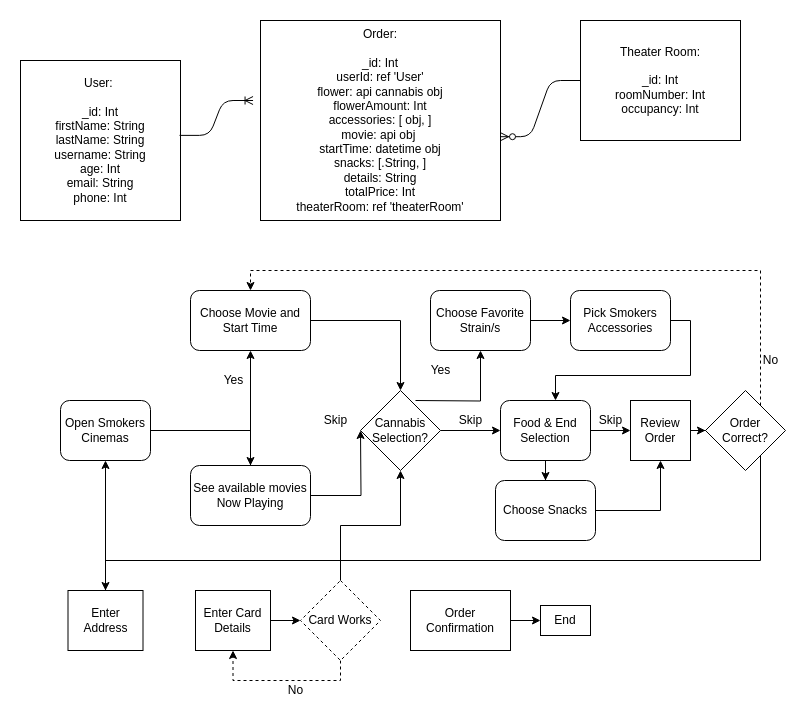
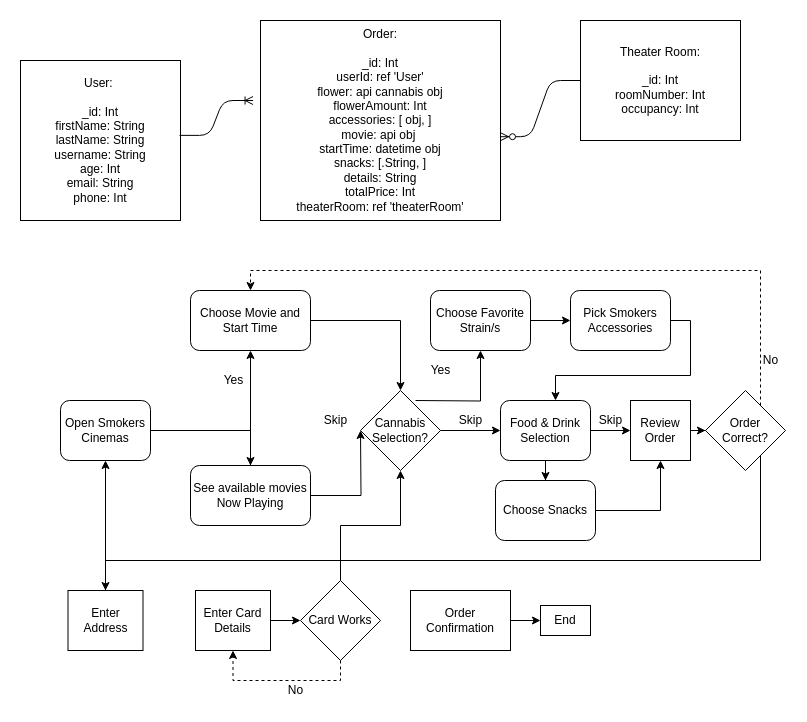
node "Food & End Selection": label "Food & End Selection" -> "Food & Drink Selection"
node "Card Works": style dashed -> solid
